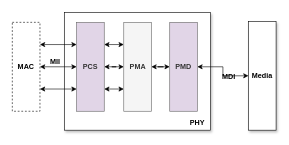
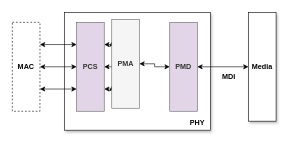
node "MII": removed
node "PMA": moved (137, 67) -> (125, 64)
node "Media": moved (262, 76) -> (262, 67)
